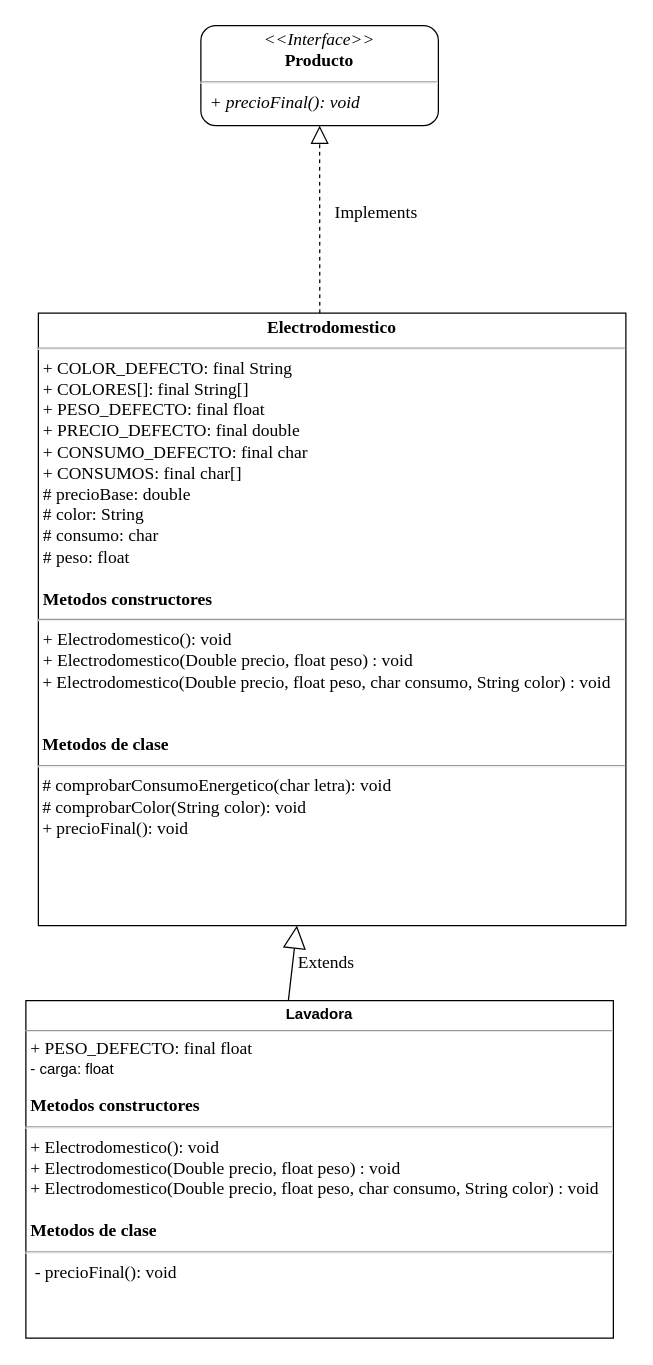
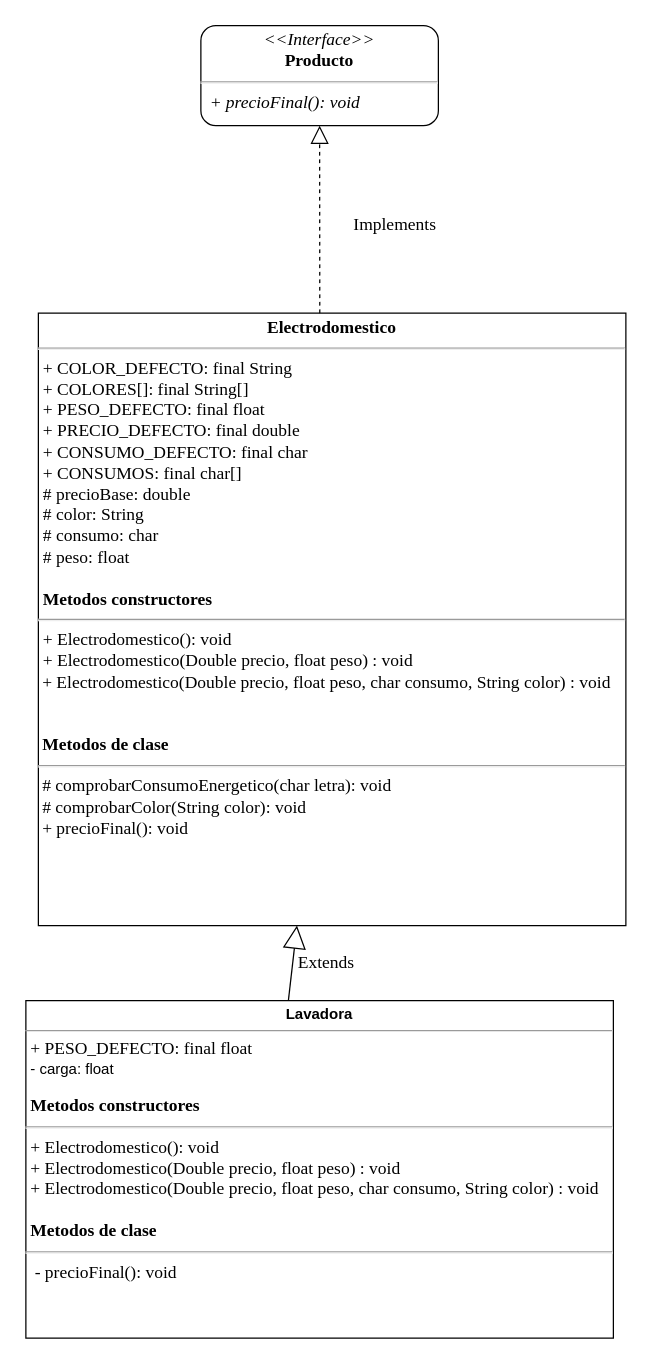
node "Implements": moved (376, 213) -> (394, 226)
